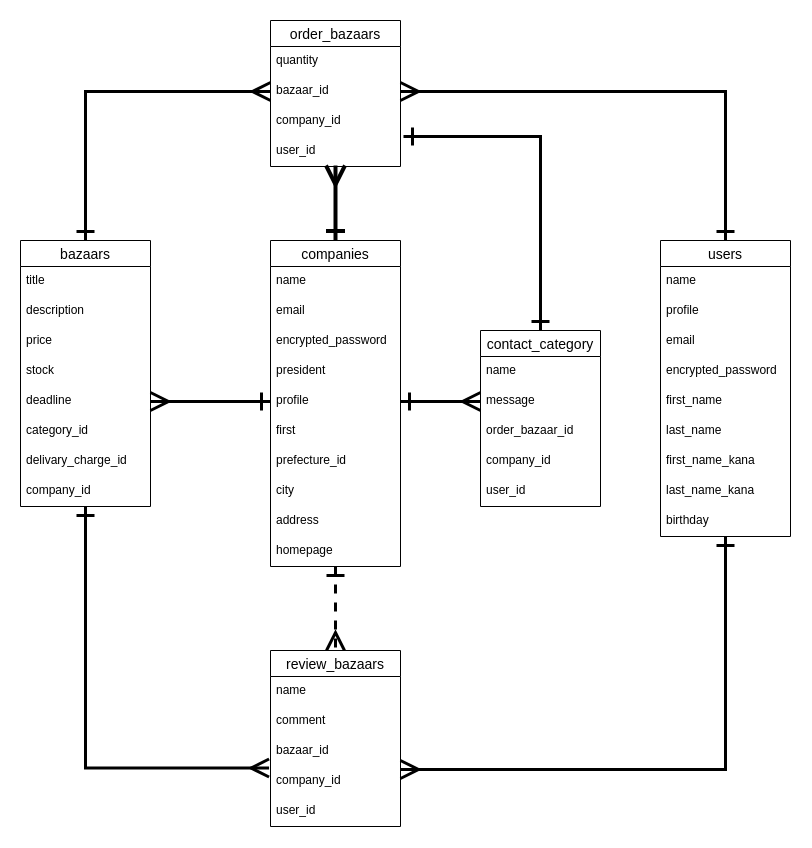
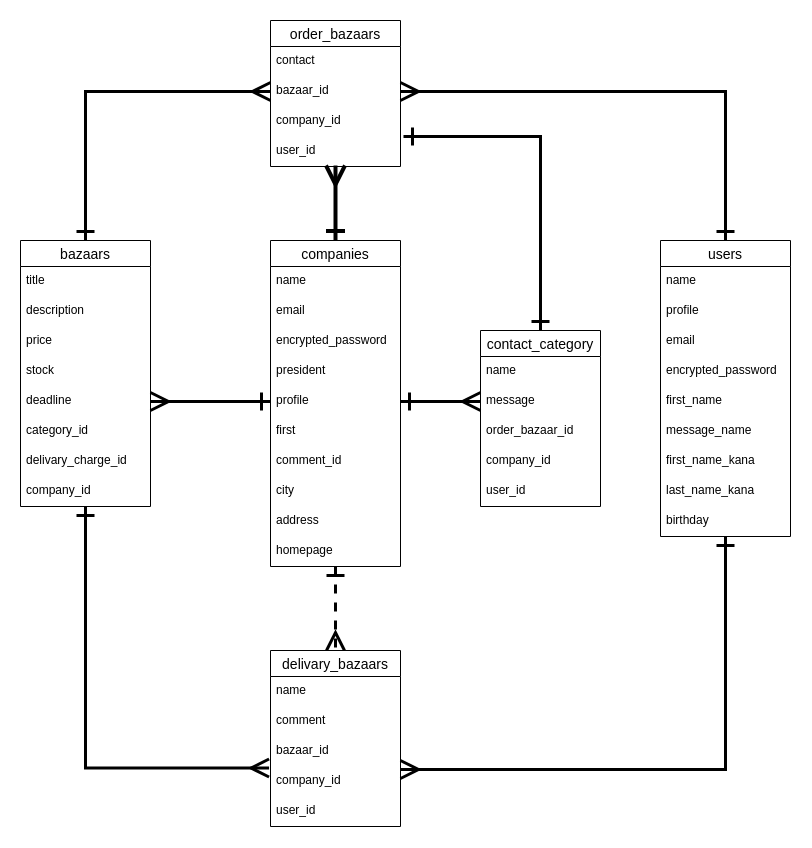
node "quantity": label "quantity" -> "contact"
node "last_name": label "last_name" -> "message_name"
node "prefecture_id": label "prefecture_id" -> "comment_id"
node "review_bazaars": label "review_bazaars" -> "delivary_bazaars"
